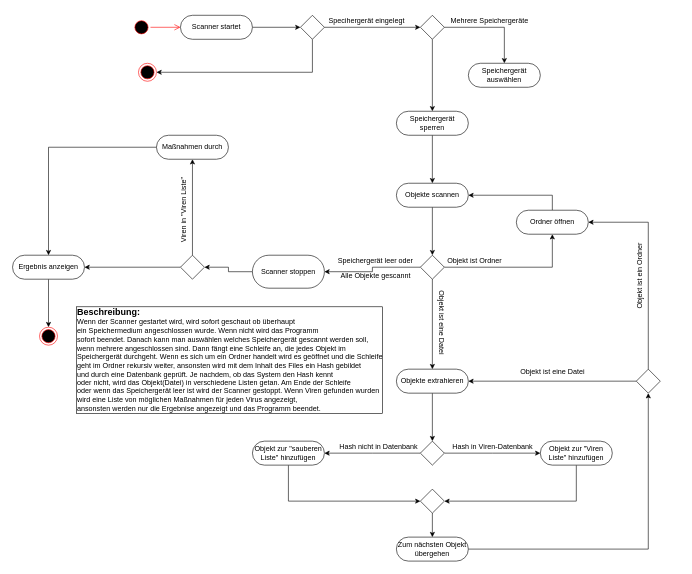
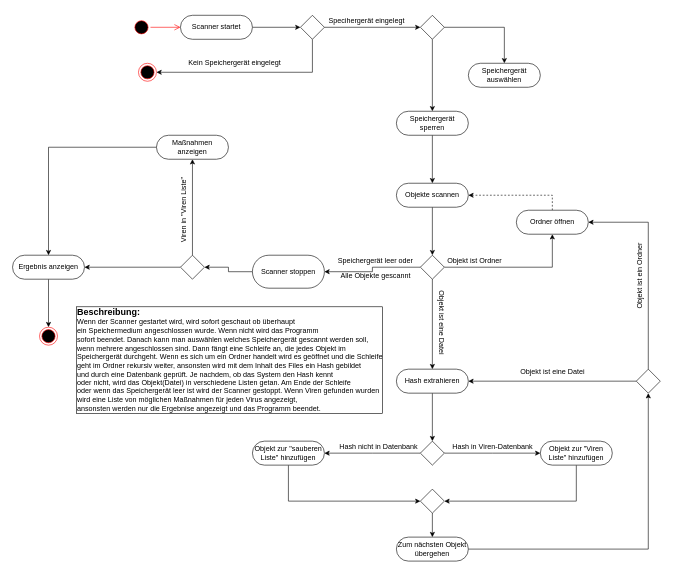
node "Mehrere Speichergeräte": removed
node "Kein Speichergerät eingelegt": added
node "Maßnahmen durch": label "Maßnahmen durch" -> "Maßnahmen anzeigen"
edge "Ordner öffnen" -> "Objekte scannen": style solid -> dashed
node "Objekte extrahieren": label "Objekte extrahieren" -> "Hash extrahieren"
